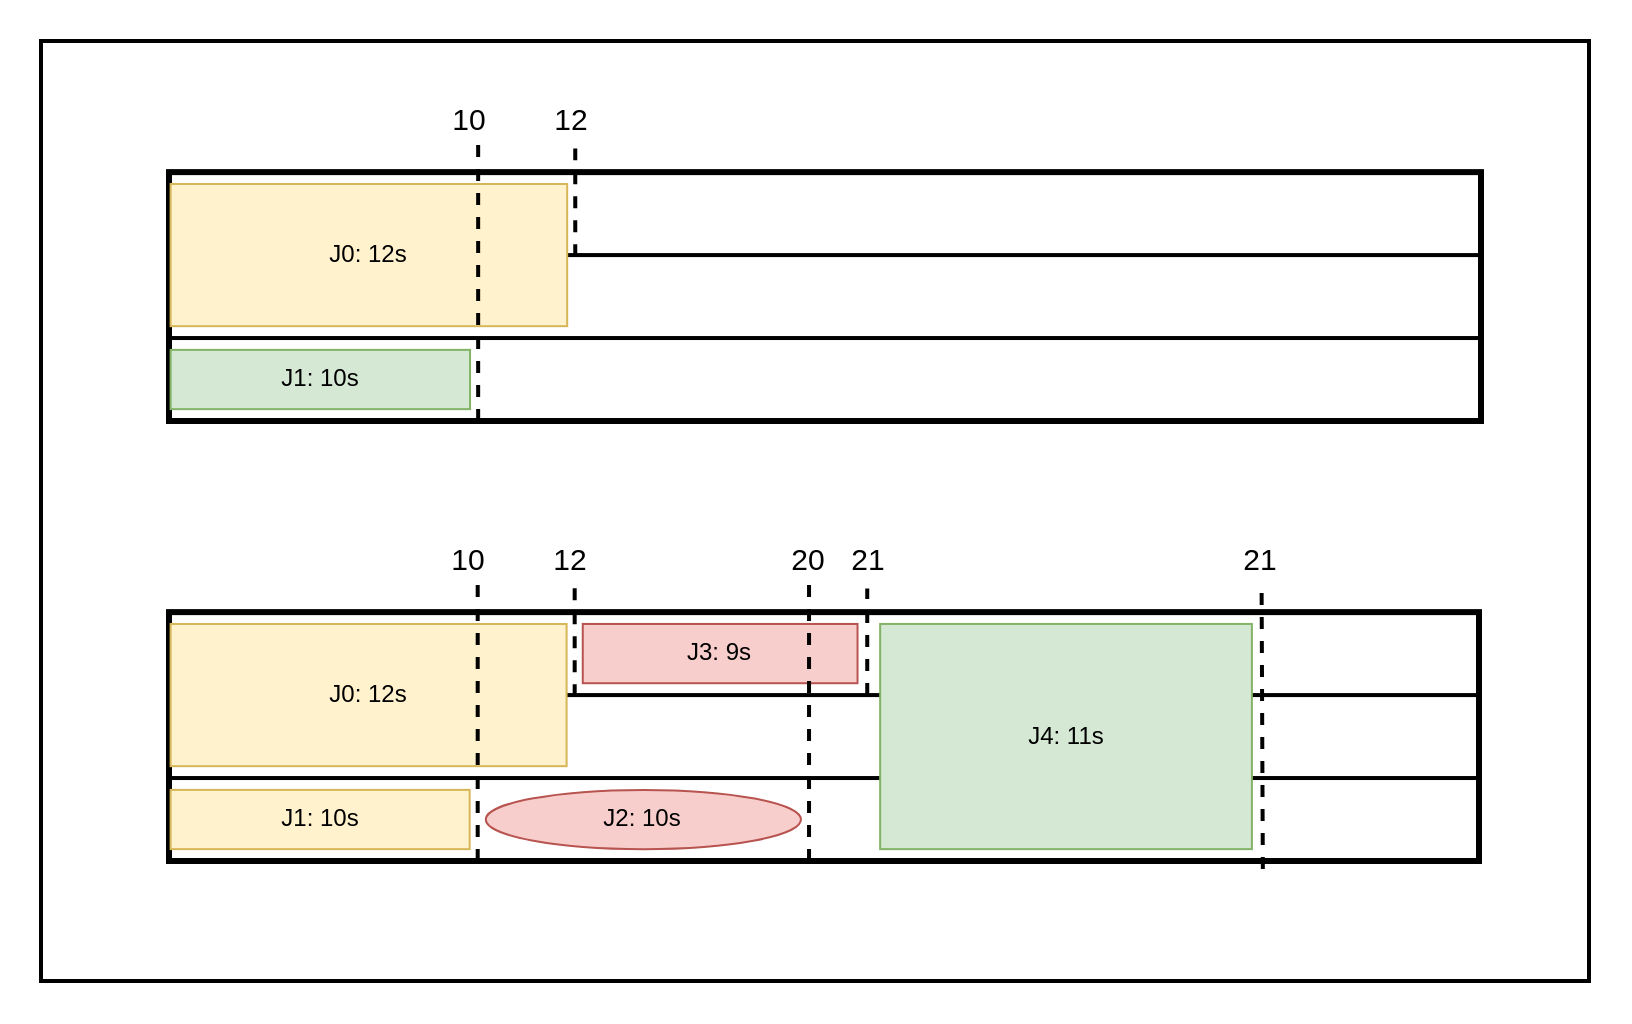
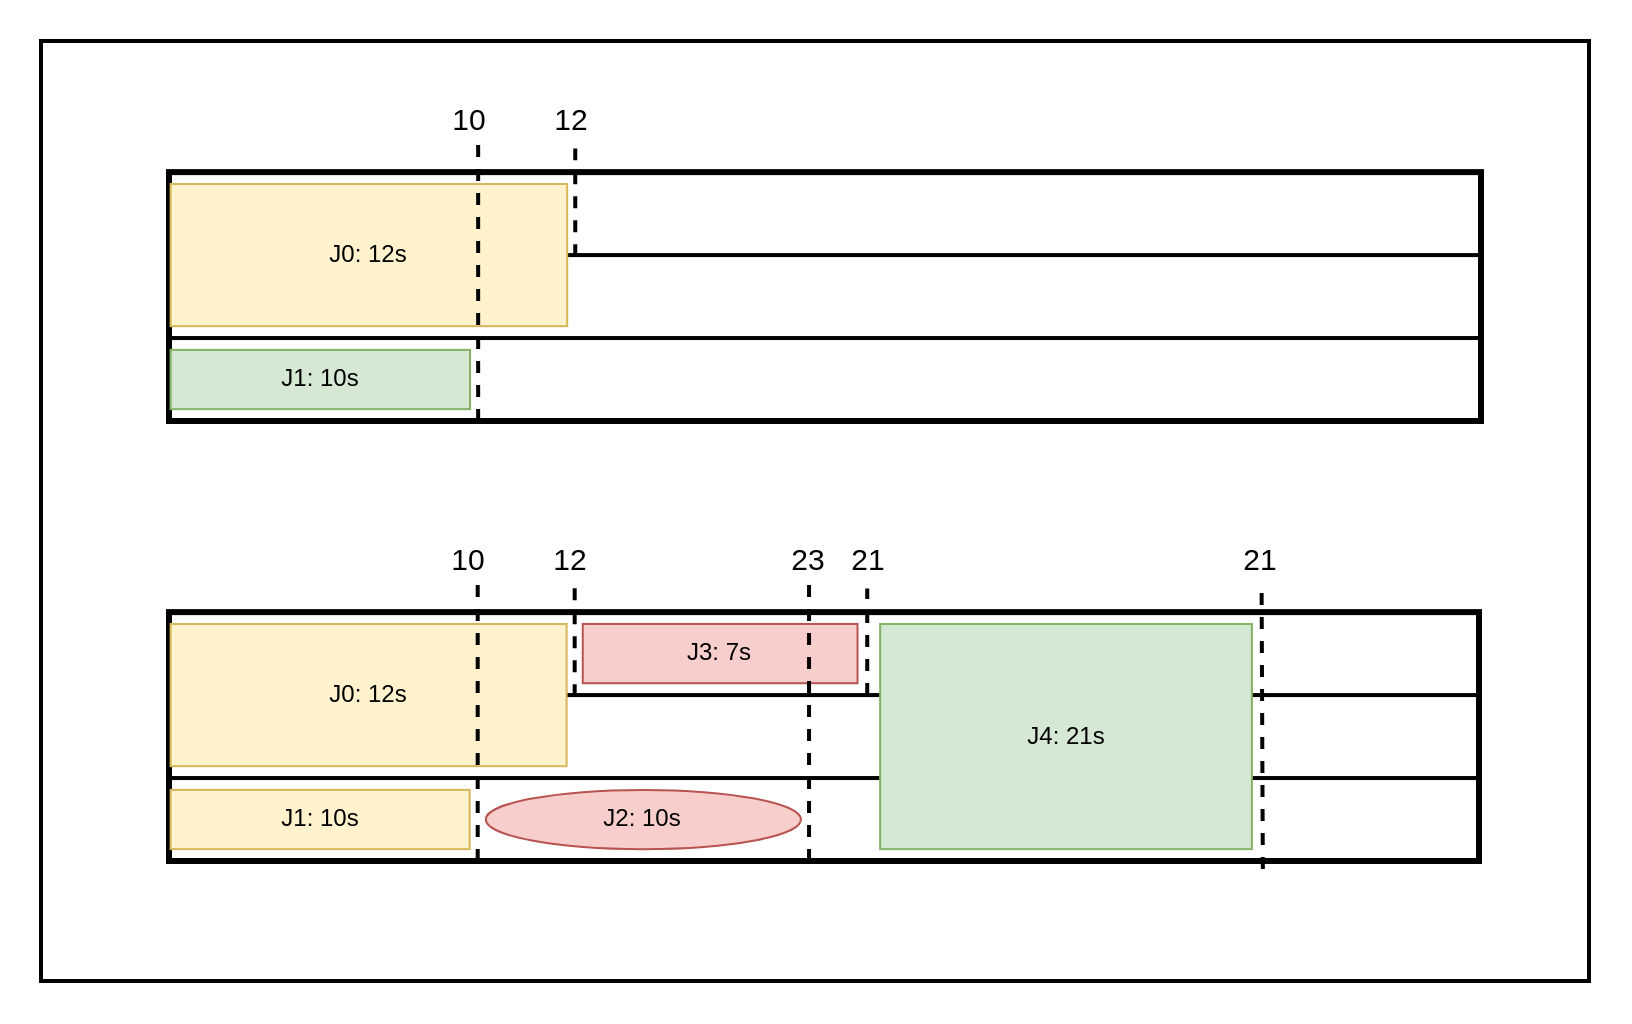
node "20": label "20" -> "23"
node "J3: 9s": label "J3: 9s" -> "J3: 7s"
node "J4: 11s": label "J4: 11s" -> "J4: 21s"
